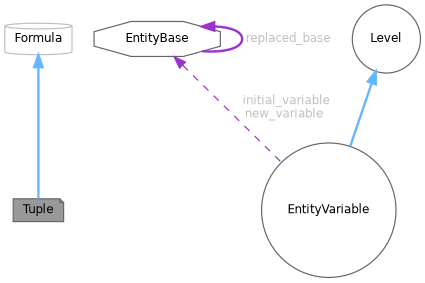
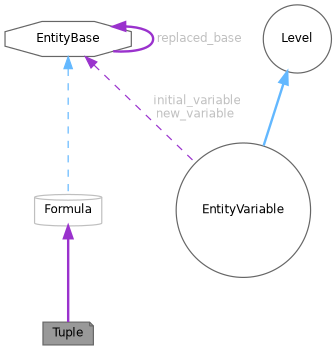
edge "Formula" -> "EntityBase": added
edge "Tuple" -> "Formula": color steelblue1 -> darkorchid3
